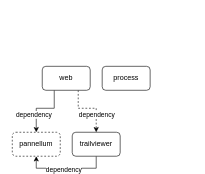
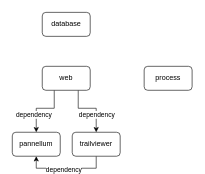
node "database": added
node "process": moved (126, 78) -> (168, 78)
edge "web" -> "trailviewer": style dashed -> solid
node "pannellum": style dashed -> solid
